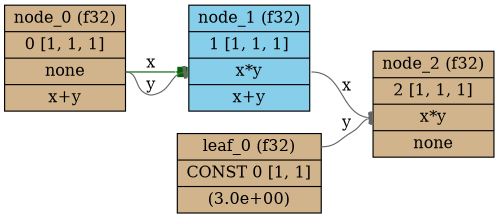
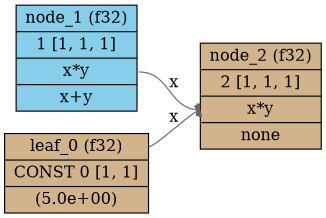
node "node_0 (f32)": removed
edge "leaf_0 (f32)" -> "node_2 (f32)": label "y" -> "x"
node "leaf_0 (f32)": text "(3.0e+00)" -> "(5.0e+00)"
